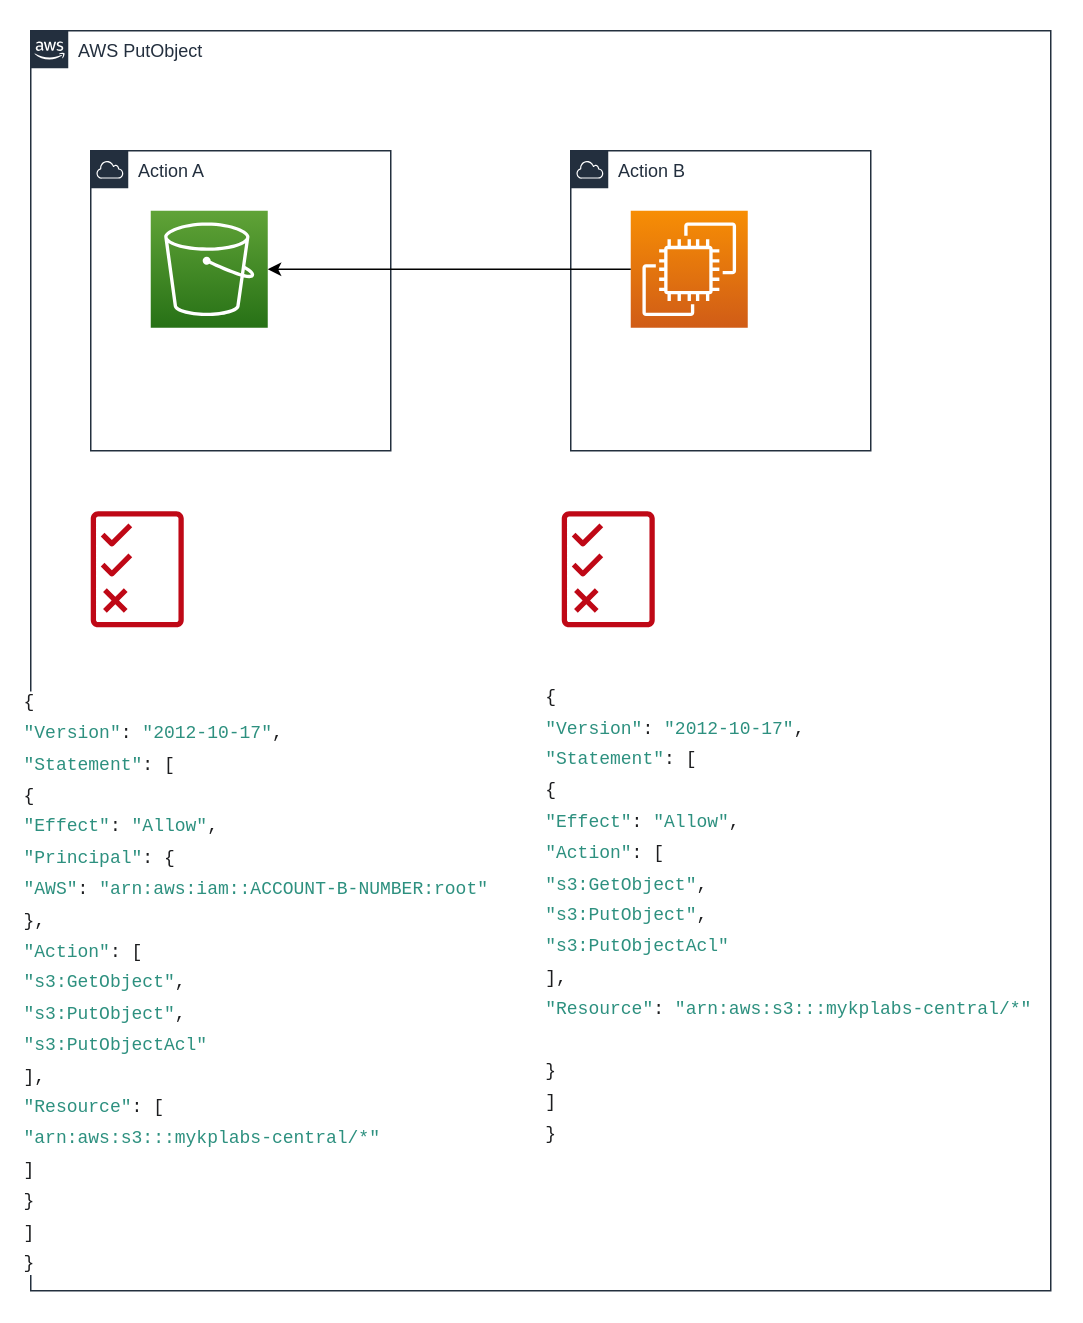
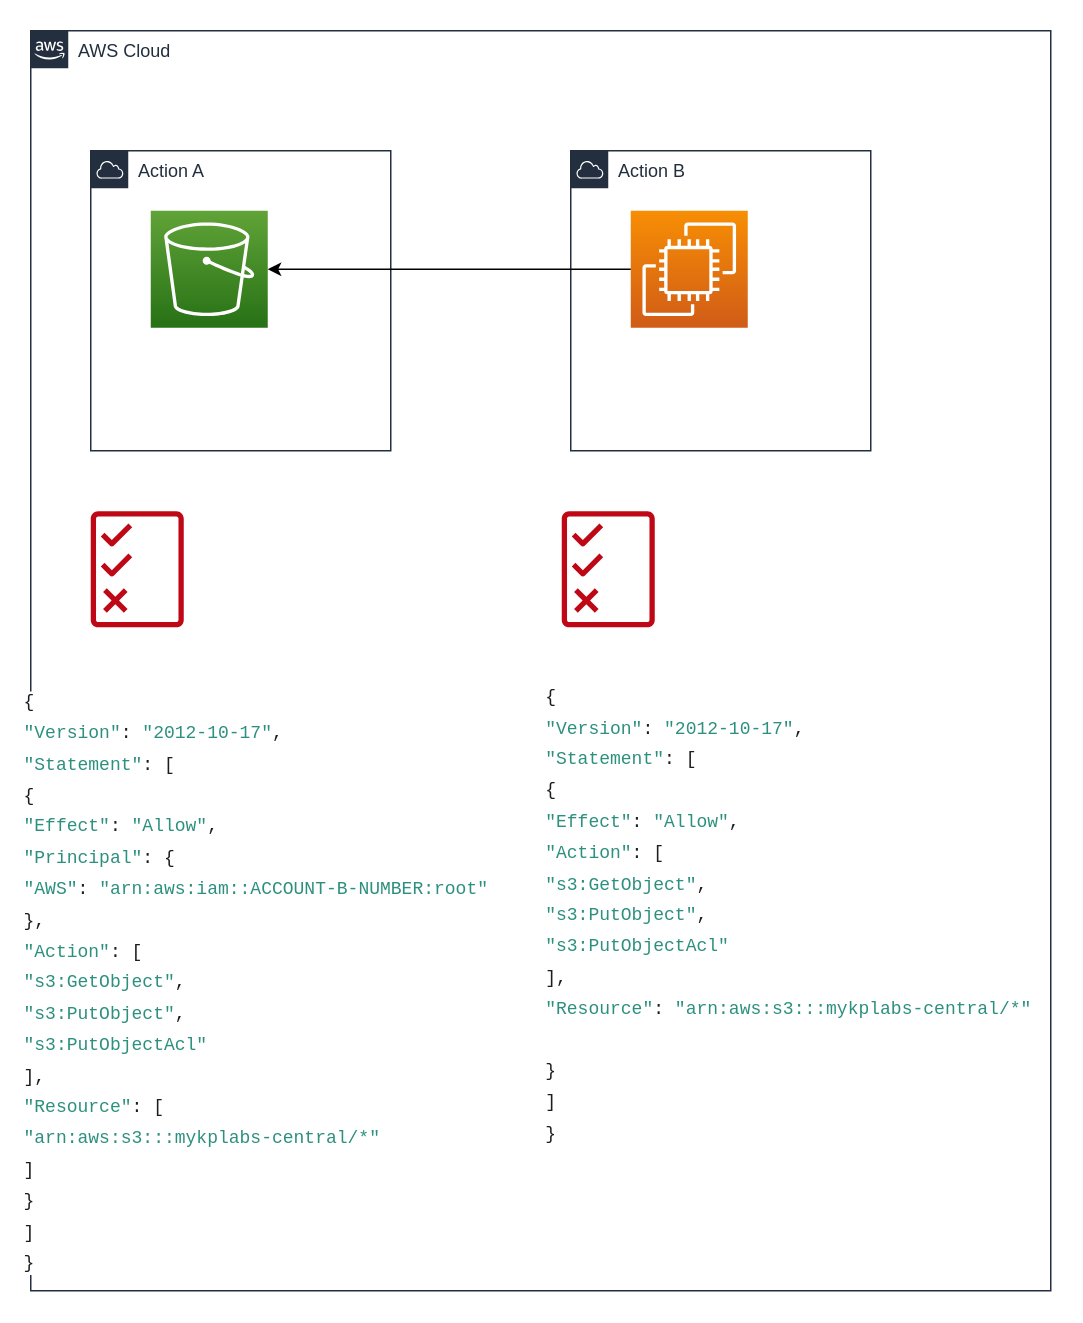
node "AWS PutObject": label "AWS PutObject" -> "AWS Cloud"
